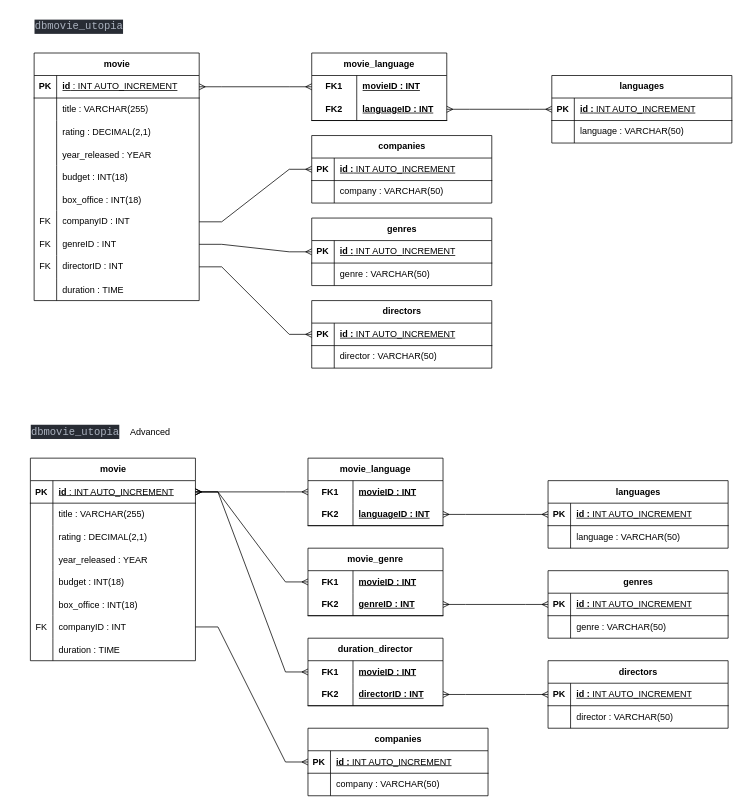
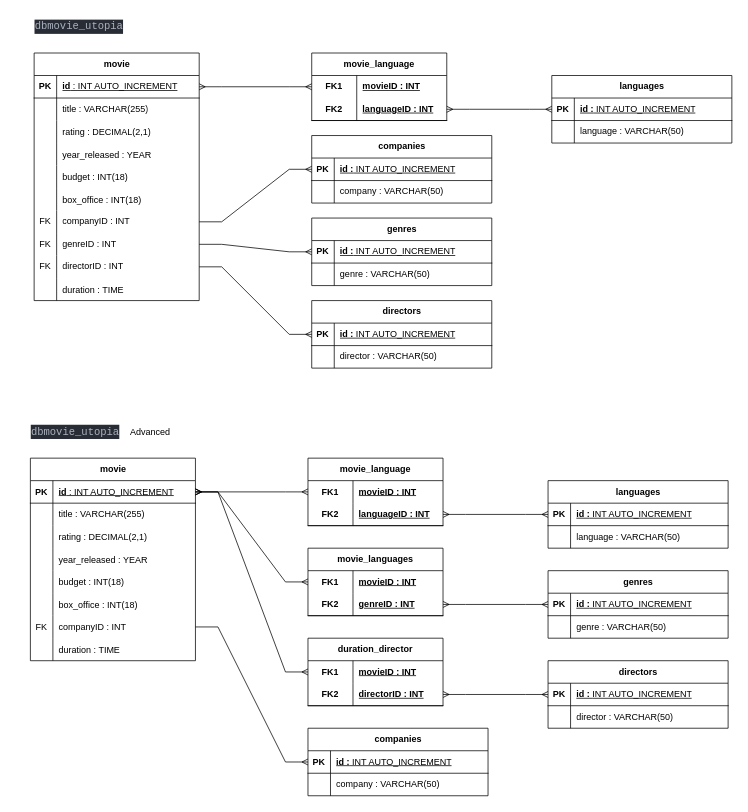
node "movie_genre": label "movie_genre" -> "movie_languages"
